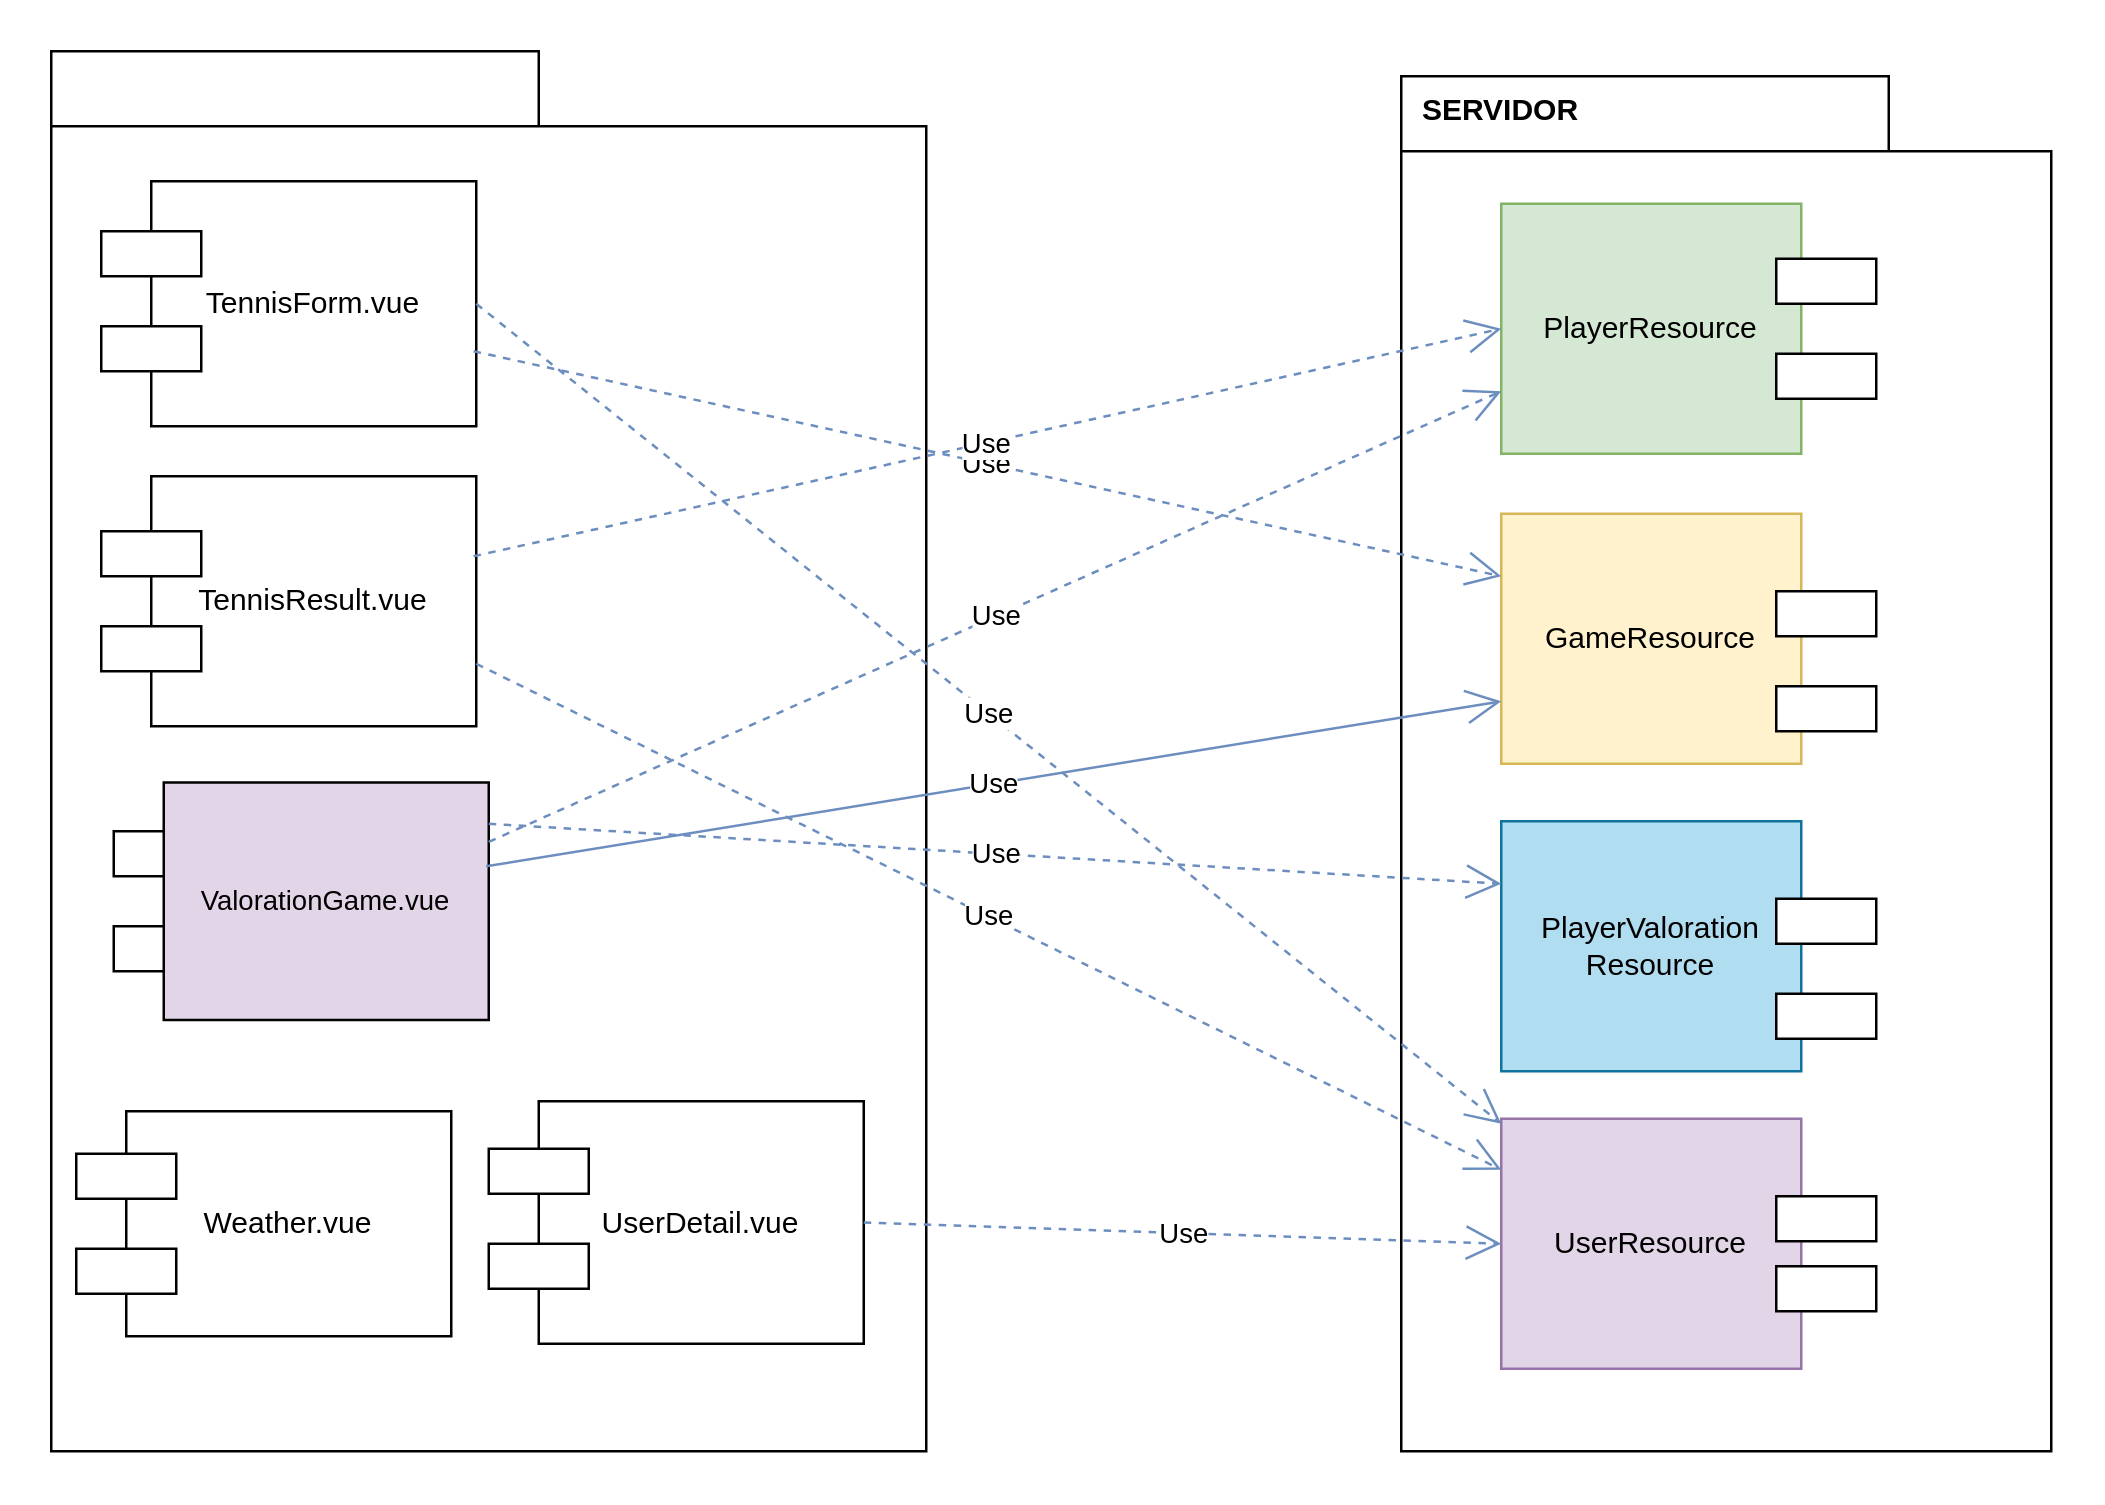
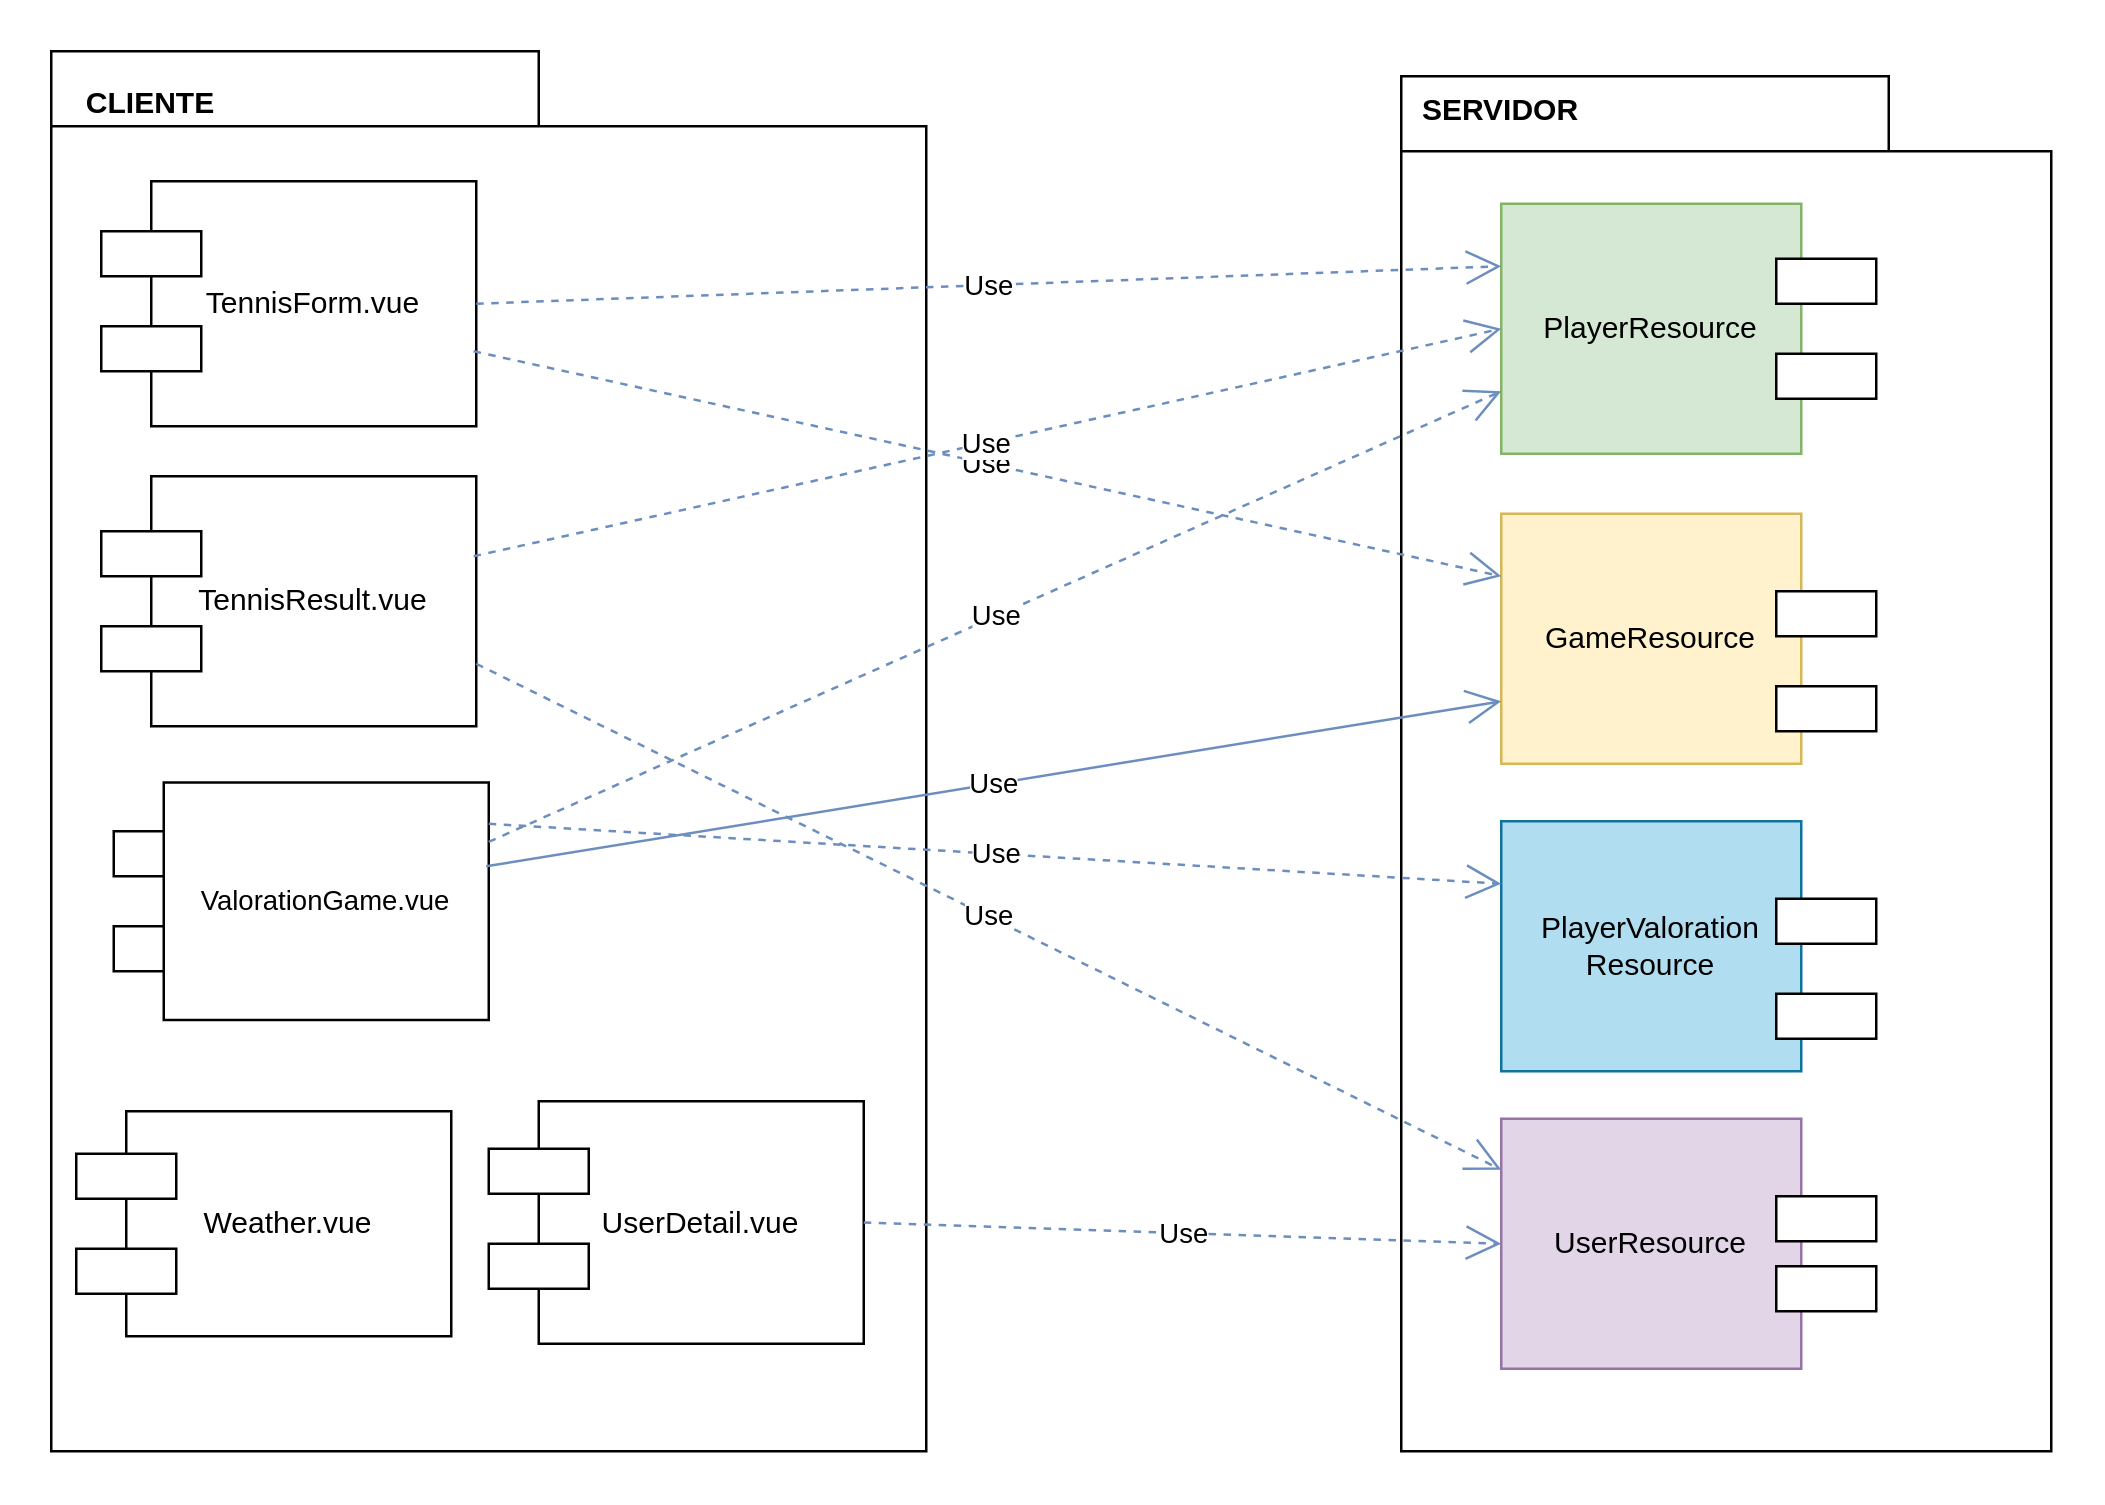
node "CLIENTE": added
node "ValorationGame.vue": fillcolor #e1d5e7 -> #ffffff
edge "TennisForm.vue" -> "UserResource": now "TennisForm.vue" -> "PlayerResource"
